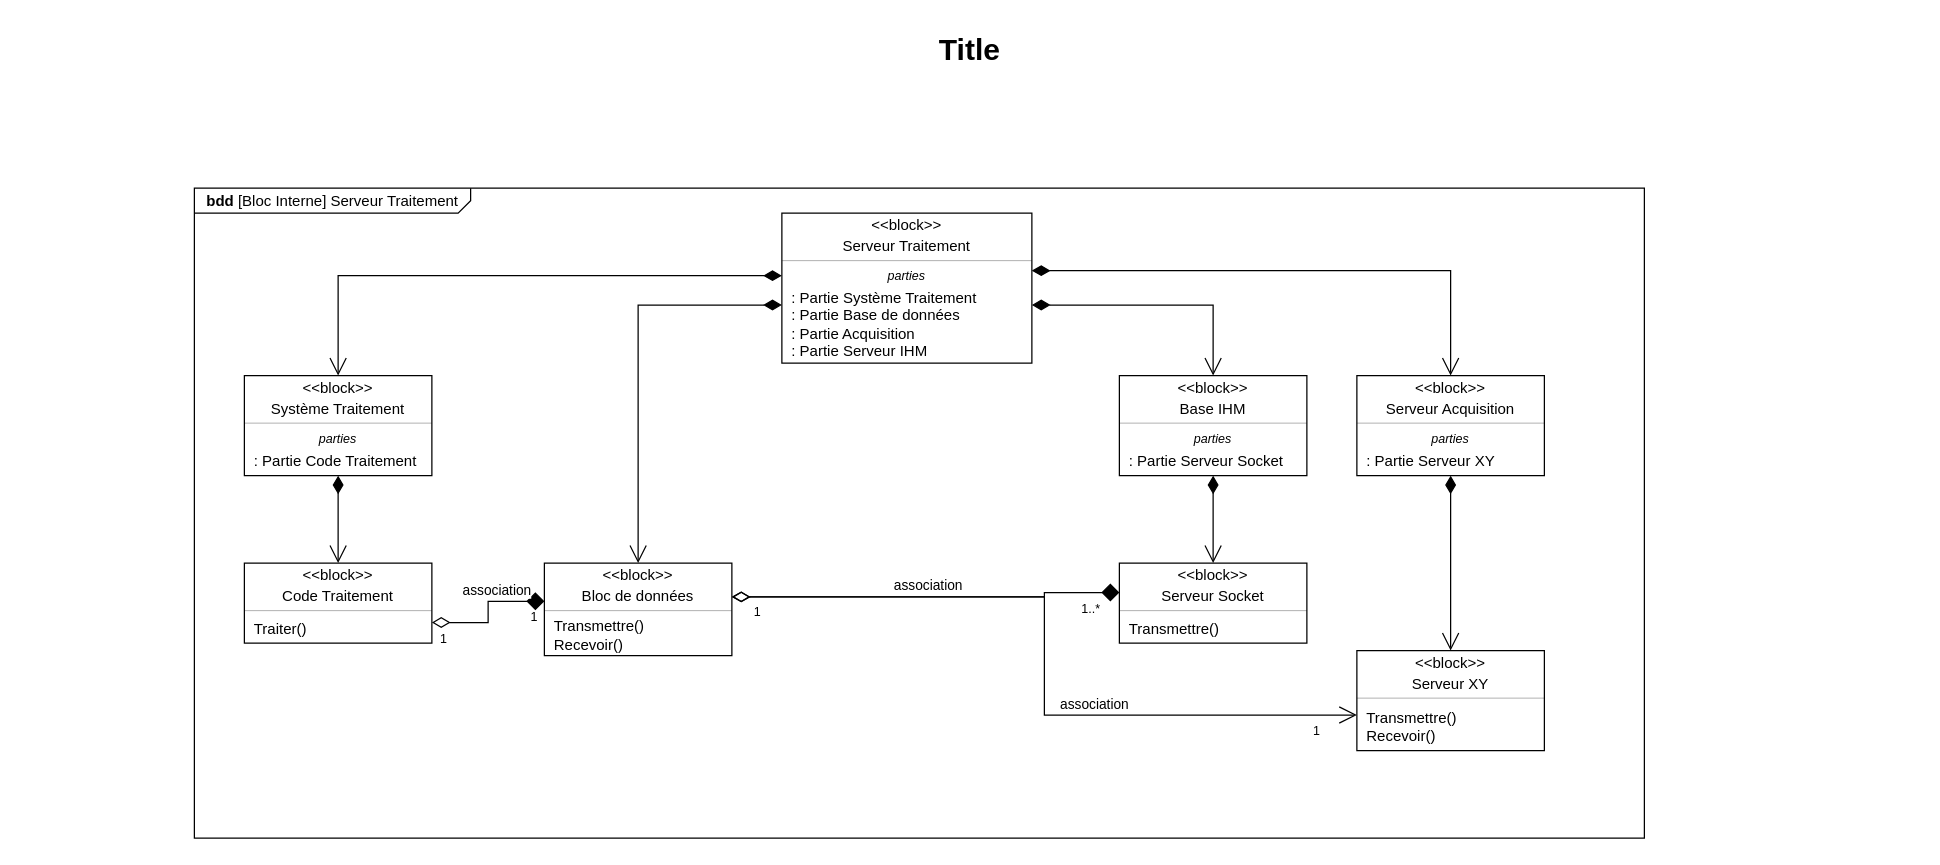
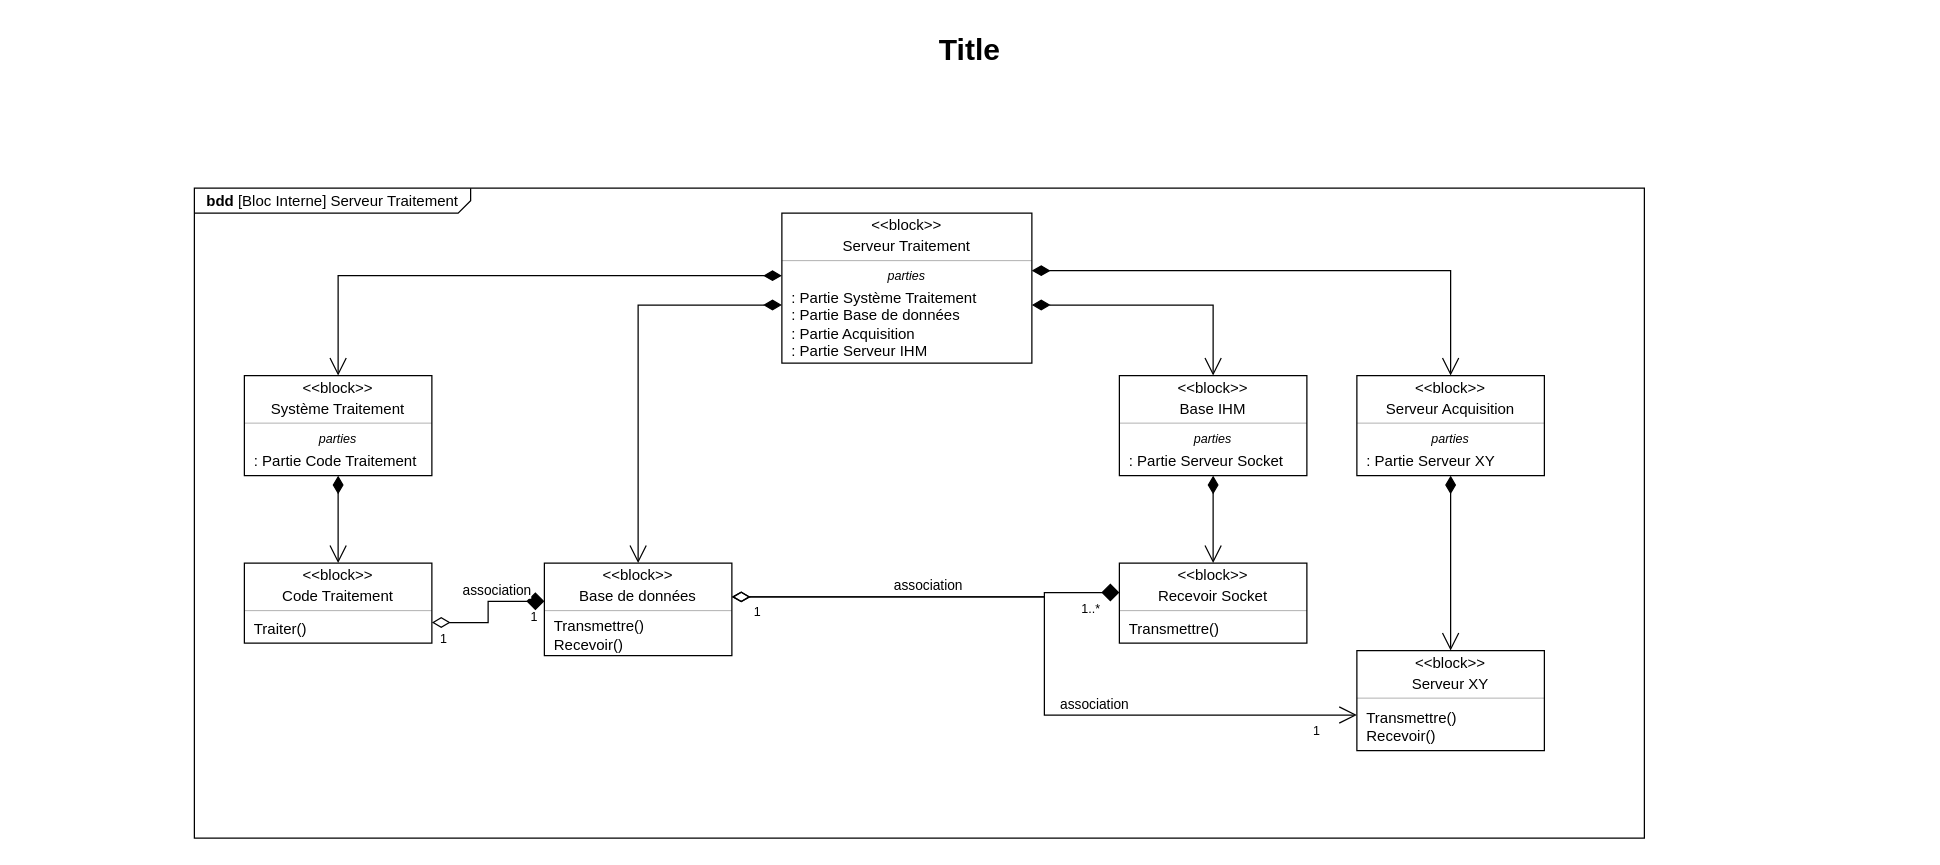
node "Bloc de données": label "Bloc de données" -> "Base de données"
node "Serveur Socket": label "Serveur Socket" -> "Recevoir Socket"
